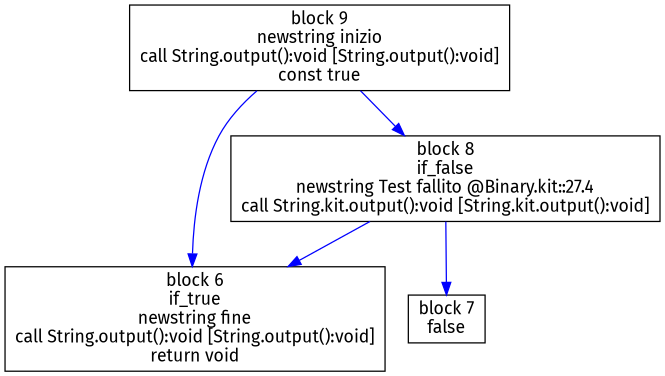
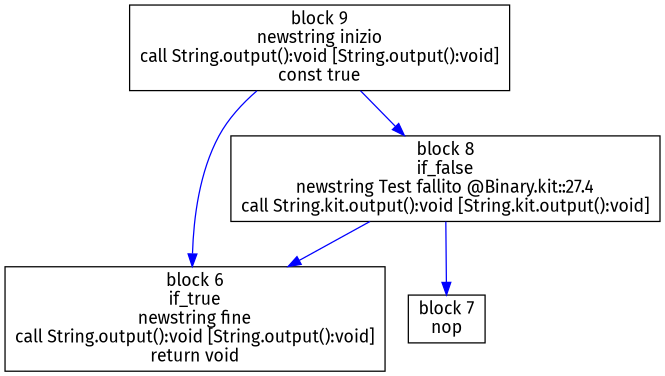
node "block 7 false": label "block 7 false" -> "block 7 nop"
